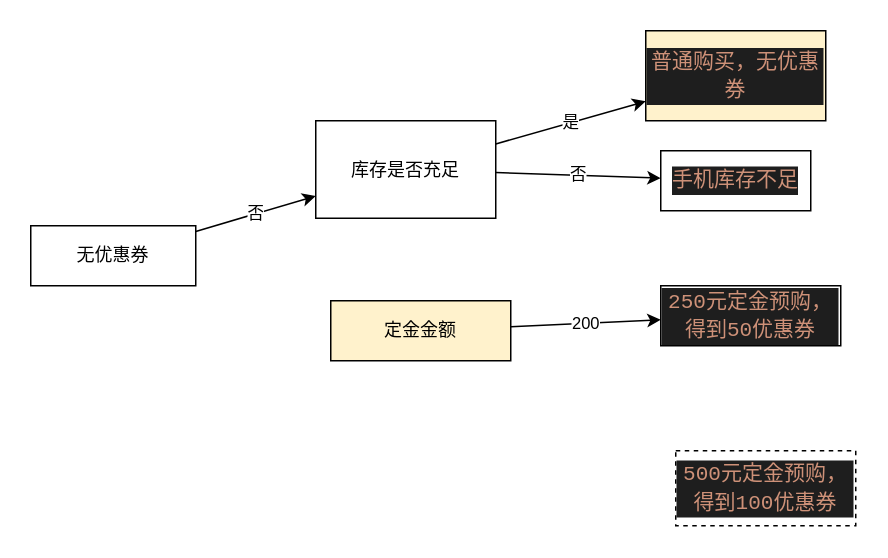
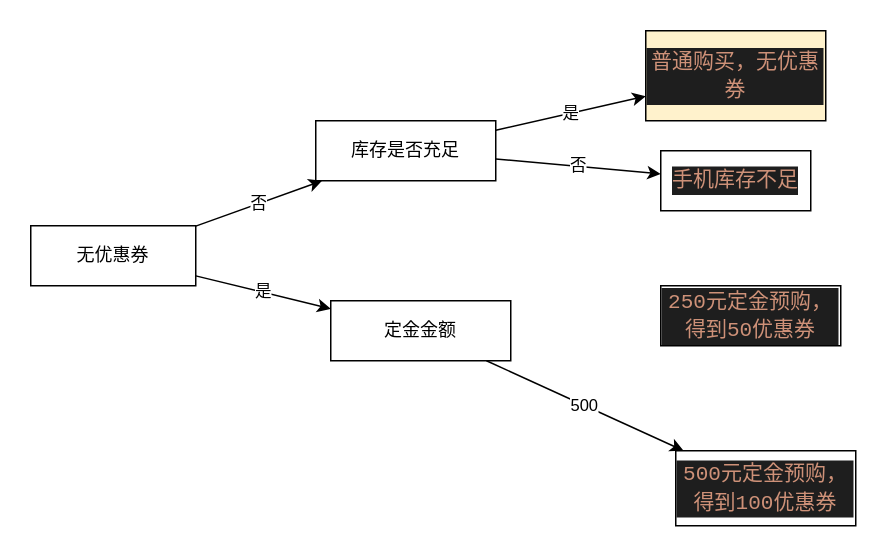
node "库存是否充足": size 180x98 -> 180x60
edge "无优惠券" -> "定金金额": added, label "是"
edge "定金金额" -> "250元定金预购，得到50优惠券": removed, label "200"
node "定金金额": fillcolor #fff2cc -> #ffffff
edge "定金金额" -> "500元定金预购，得到100优惠券": added, label "500"
node "500元定金预购，得到100优惠券": style dashed -> solid
